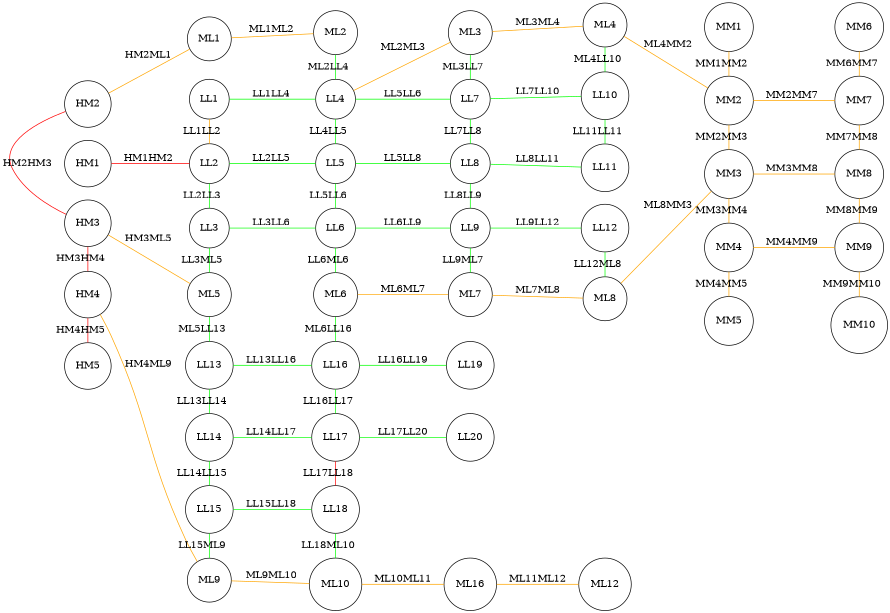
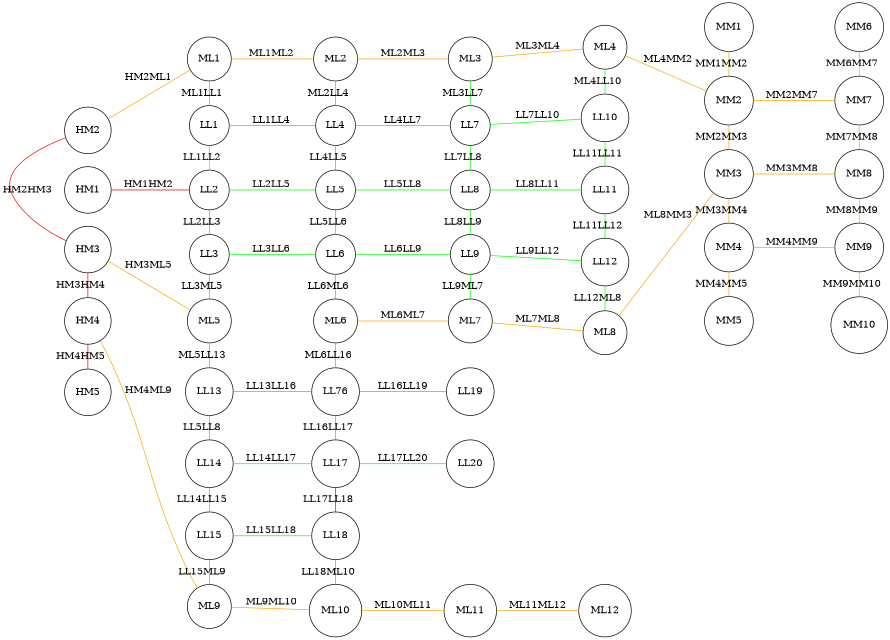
edge "ML3" -- "LL4": now "ML3" -- "ML2"
edge "ML1" -- "LL1": added, label "ML1LL1"
edge "LL4" -- "LL7": label "LL5LL6" -> "LL4LL7"
edge "LL11" -- "LL12": added, label "LL11LL12"
node "LL16": label "LL16" -> "LL76"
edge "LL13" -- "LL14": label "LL13LL14" -> "LL5LL8"
node "ML16": label "ML16" -> "ML11"
